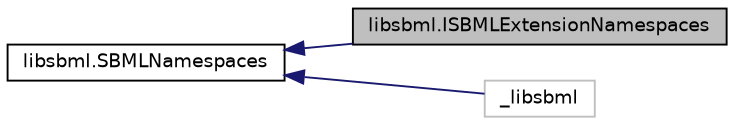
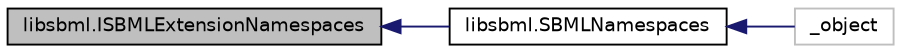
edge "libsbml.ISBMLExtensionNamespaces" -> "libsbml.SBMLNamespaces": reversed
node "_libsbml": label "_libsbml" -> "_object"
